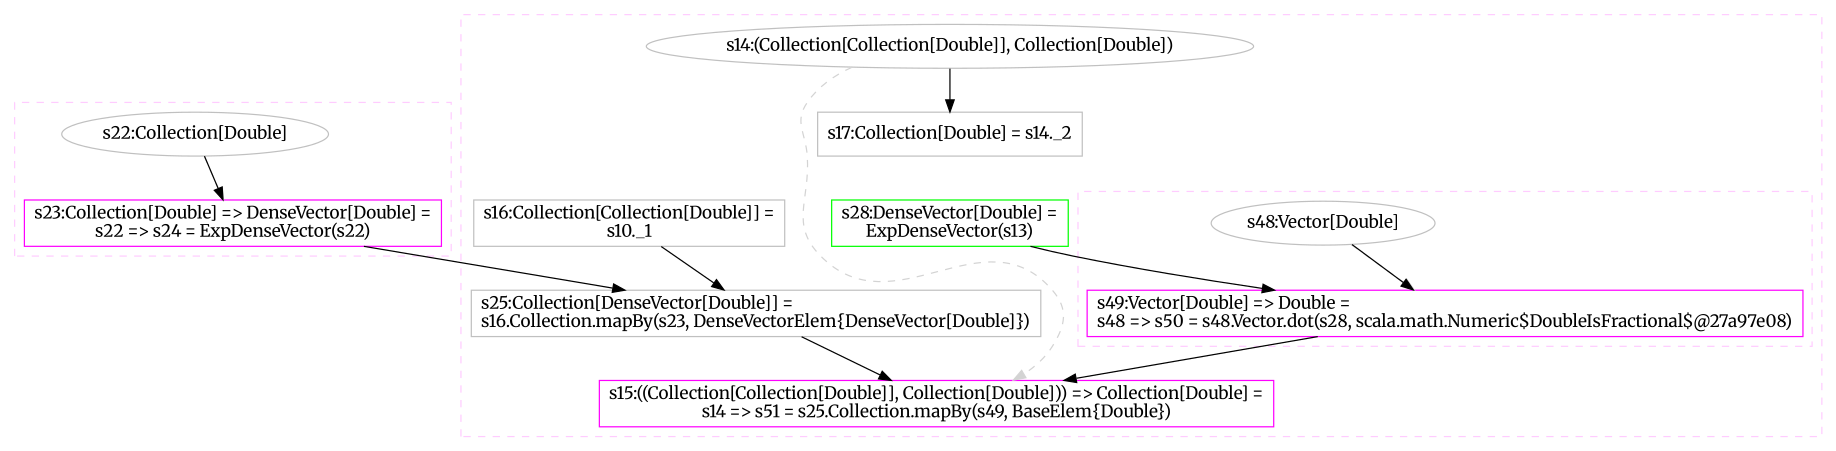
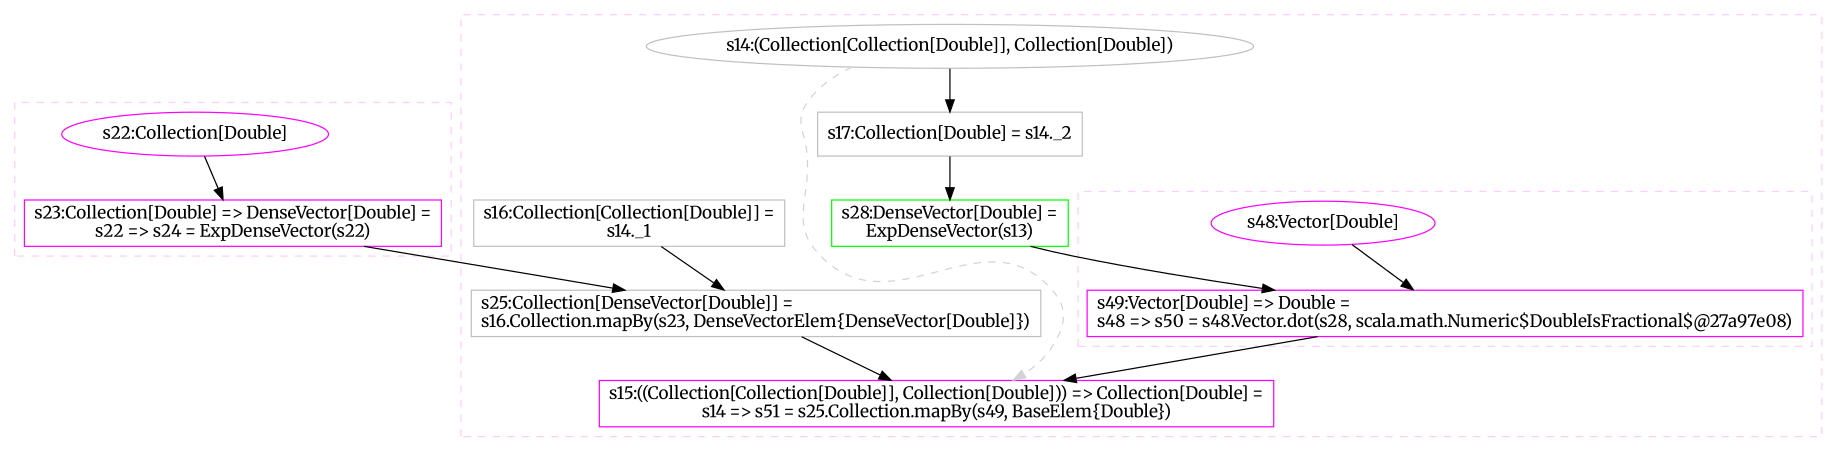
node "s22:Collection[Double]": color gray -> magenta
edge "s17:Collection[Double] = s14._2" -> "s28:DenseVector[Double] = ExpDenseVector(s13)": added
node "s16:Collection[Collection[Double]] = s10._1": label "s16:Collection[Collection[Double]] = s10._1" -> "s16:Collection[Collection[Double]] = s14._1"
node "s48:Vector[Double]": color gray -> magenta
